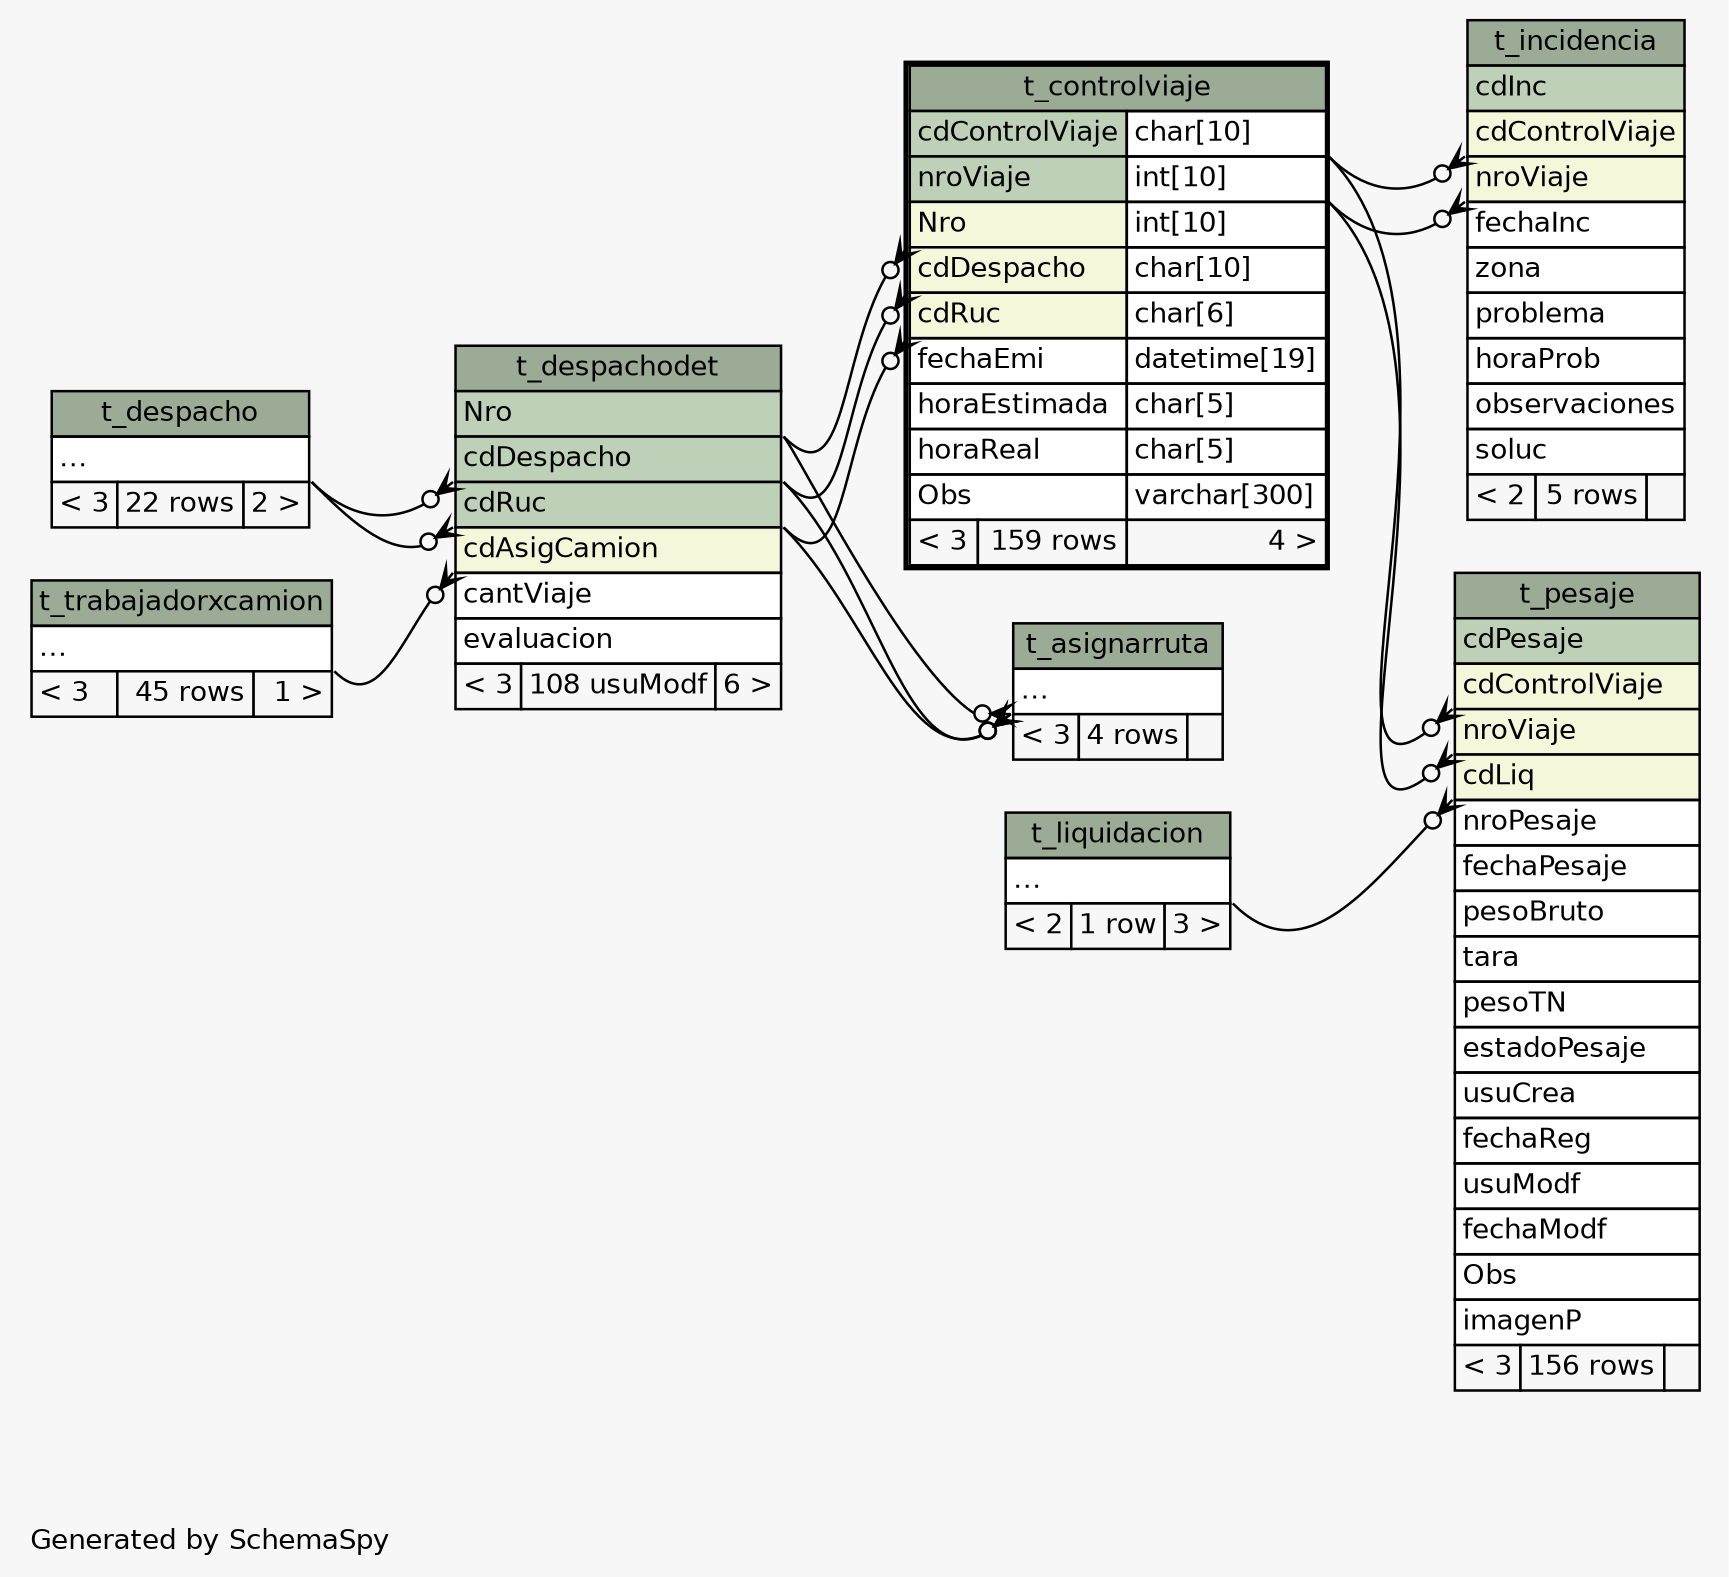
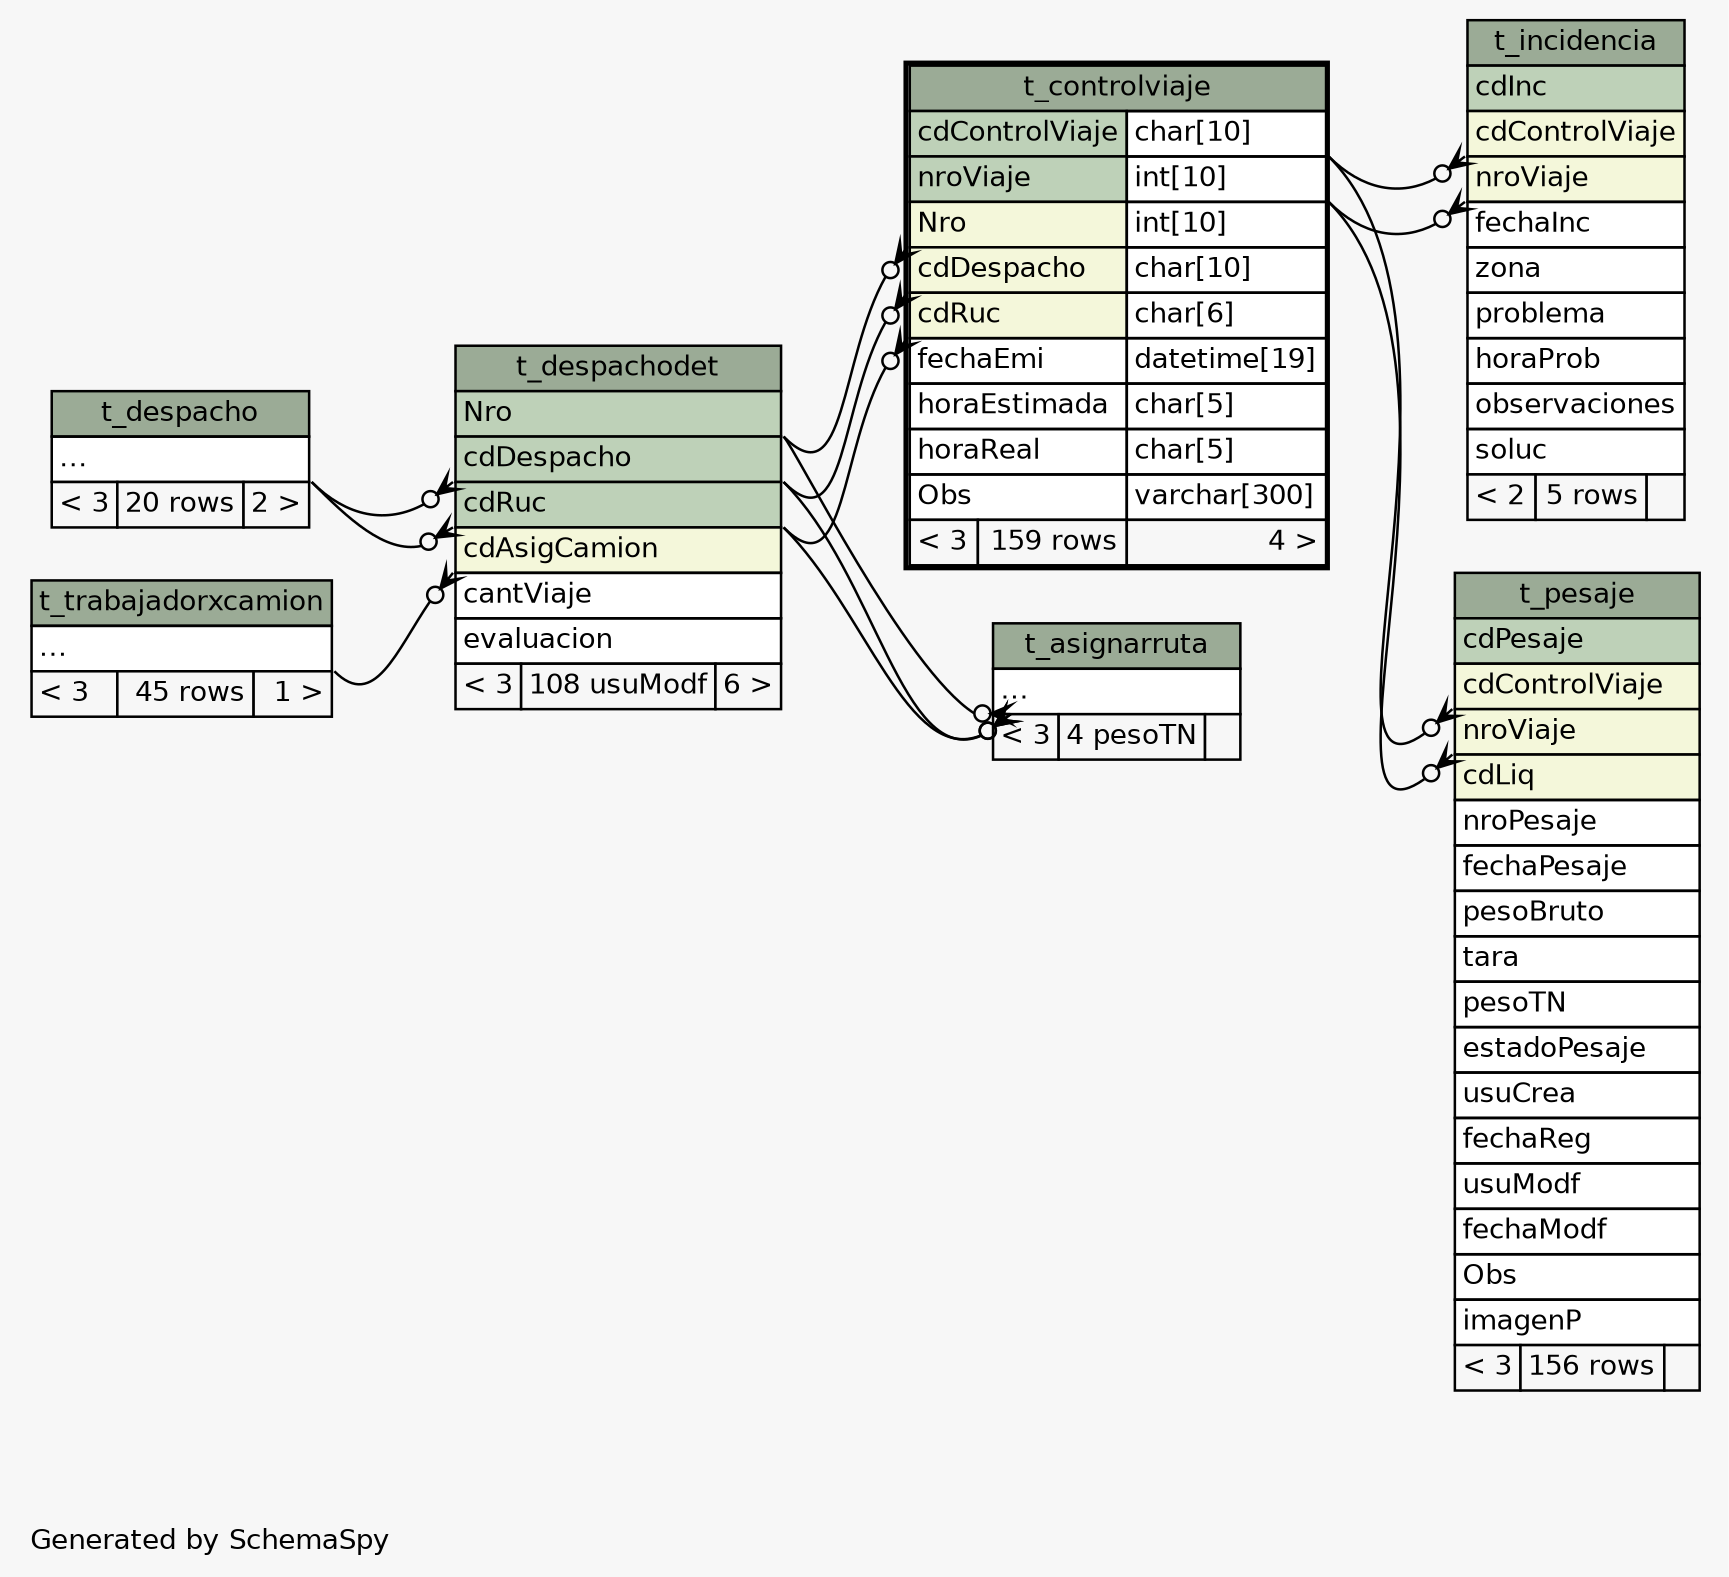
node "t_despacho": text "22 rows" -> "20 rows"
node "t_asignarruta": text "4 rows" -> "4 pesoTN"
node "t_liquidacion": removed
